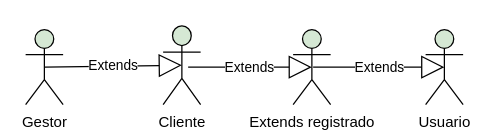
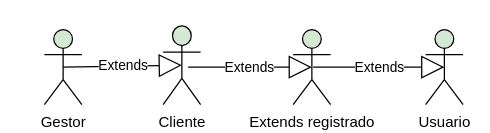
node "Gestor": moved (44, 67) -> (63, 67)
